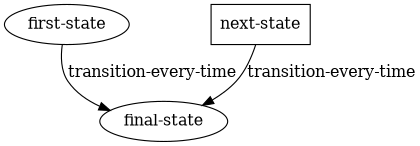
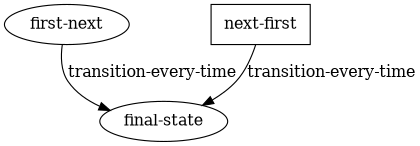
node "first-state": label "first-state" -> "first-next"
node "next-state": label "next-state" -> "next-first"
